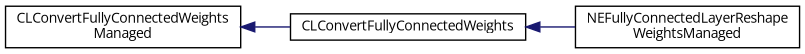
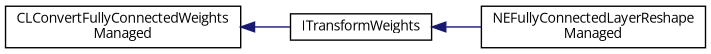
node "CLConvertFullyConnectedWeights": label "CLConvertFullyConnectedWeights" -> "ITransformWeights"
node "NEFullyConnectedLayerReshape WeightsManaged": label "NEFullyConnectedLayerReshape WeightsManaged" -> "NEFullyConnectedLayerReshape Managed"
